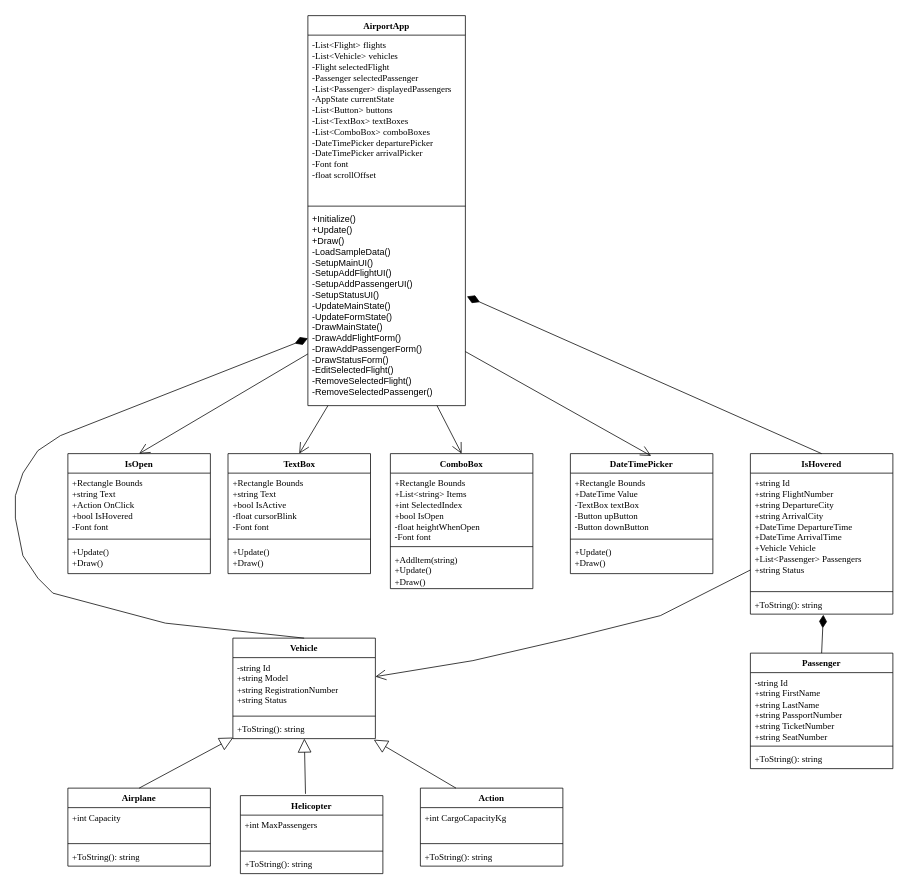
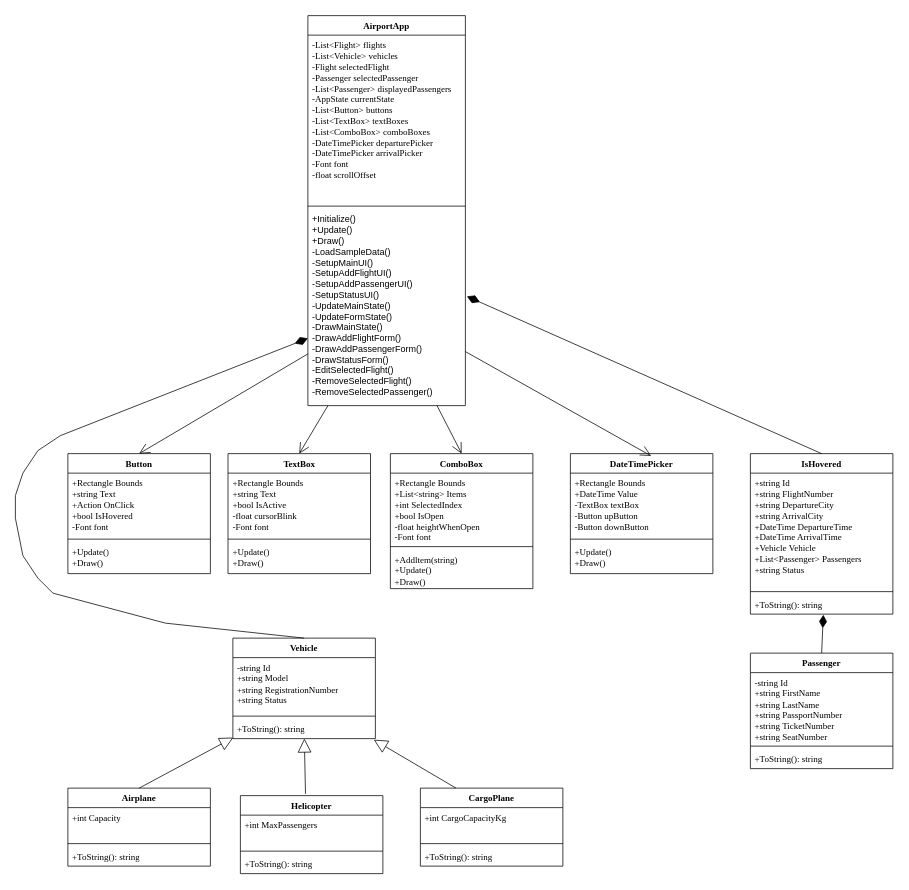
node "IsOpen": label "IsOpen" -> "Button"
edge "IsHovered" -> "Vehicle": removed
node "Action": label "Action" -> "CargoPlane"
